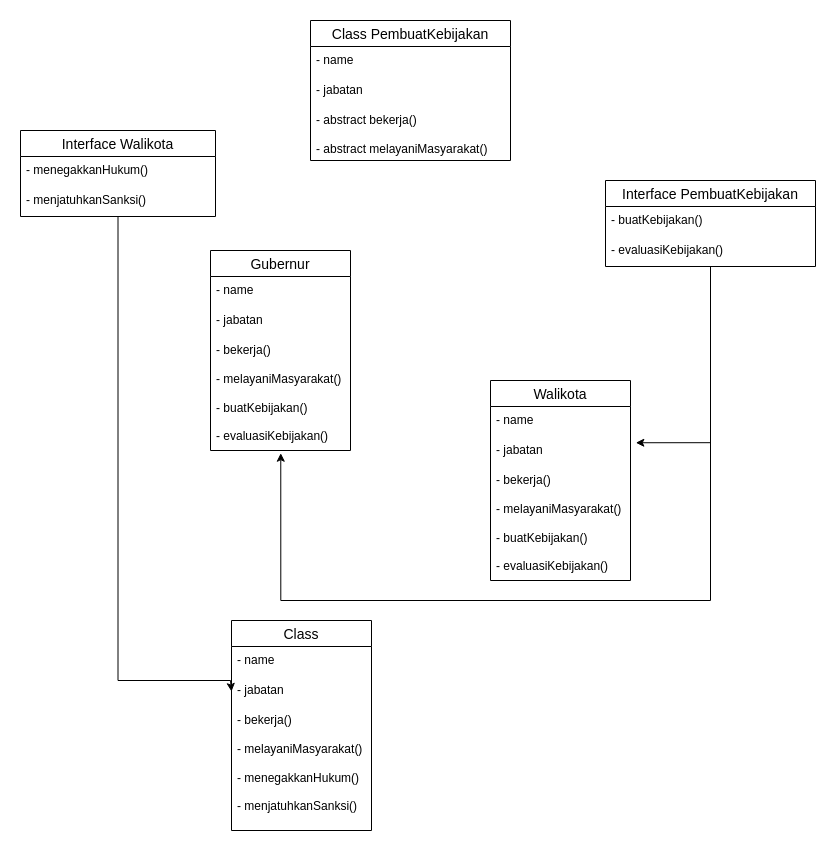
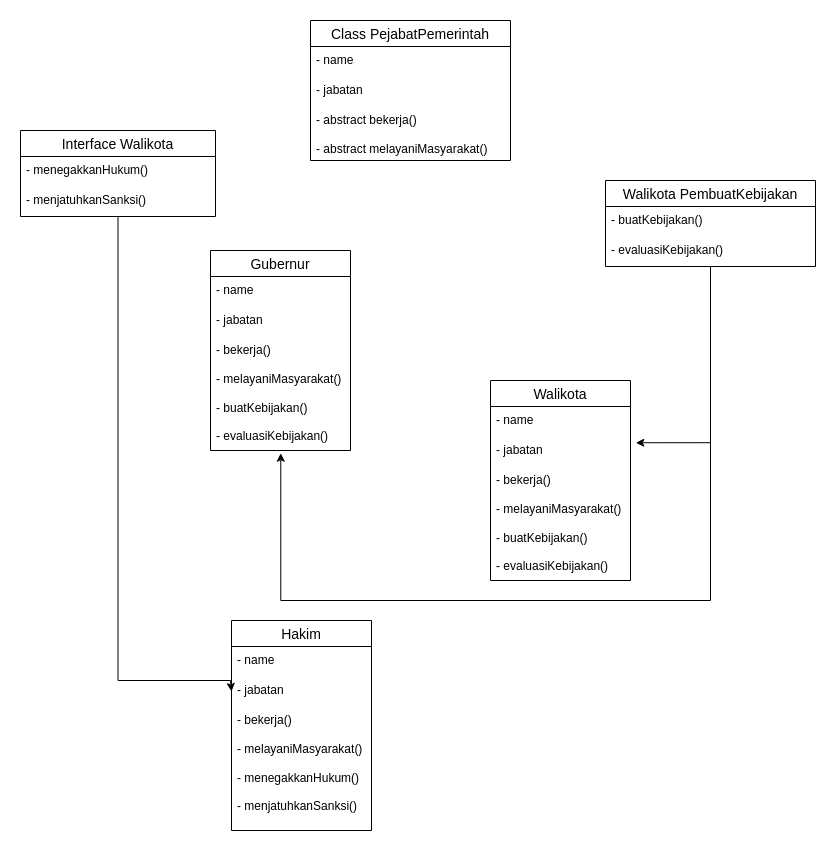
node "Class PembuatKebijakan": label "Class PembuatKebijakan" -> "Class PejabatPemerintah"
node "Interface PembuatKebijakan": label "Interface PembuatKebijakan" -> "Walikota PembuatKebijakan"
node "Class": label "Class" -> "Hakim"
